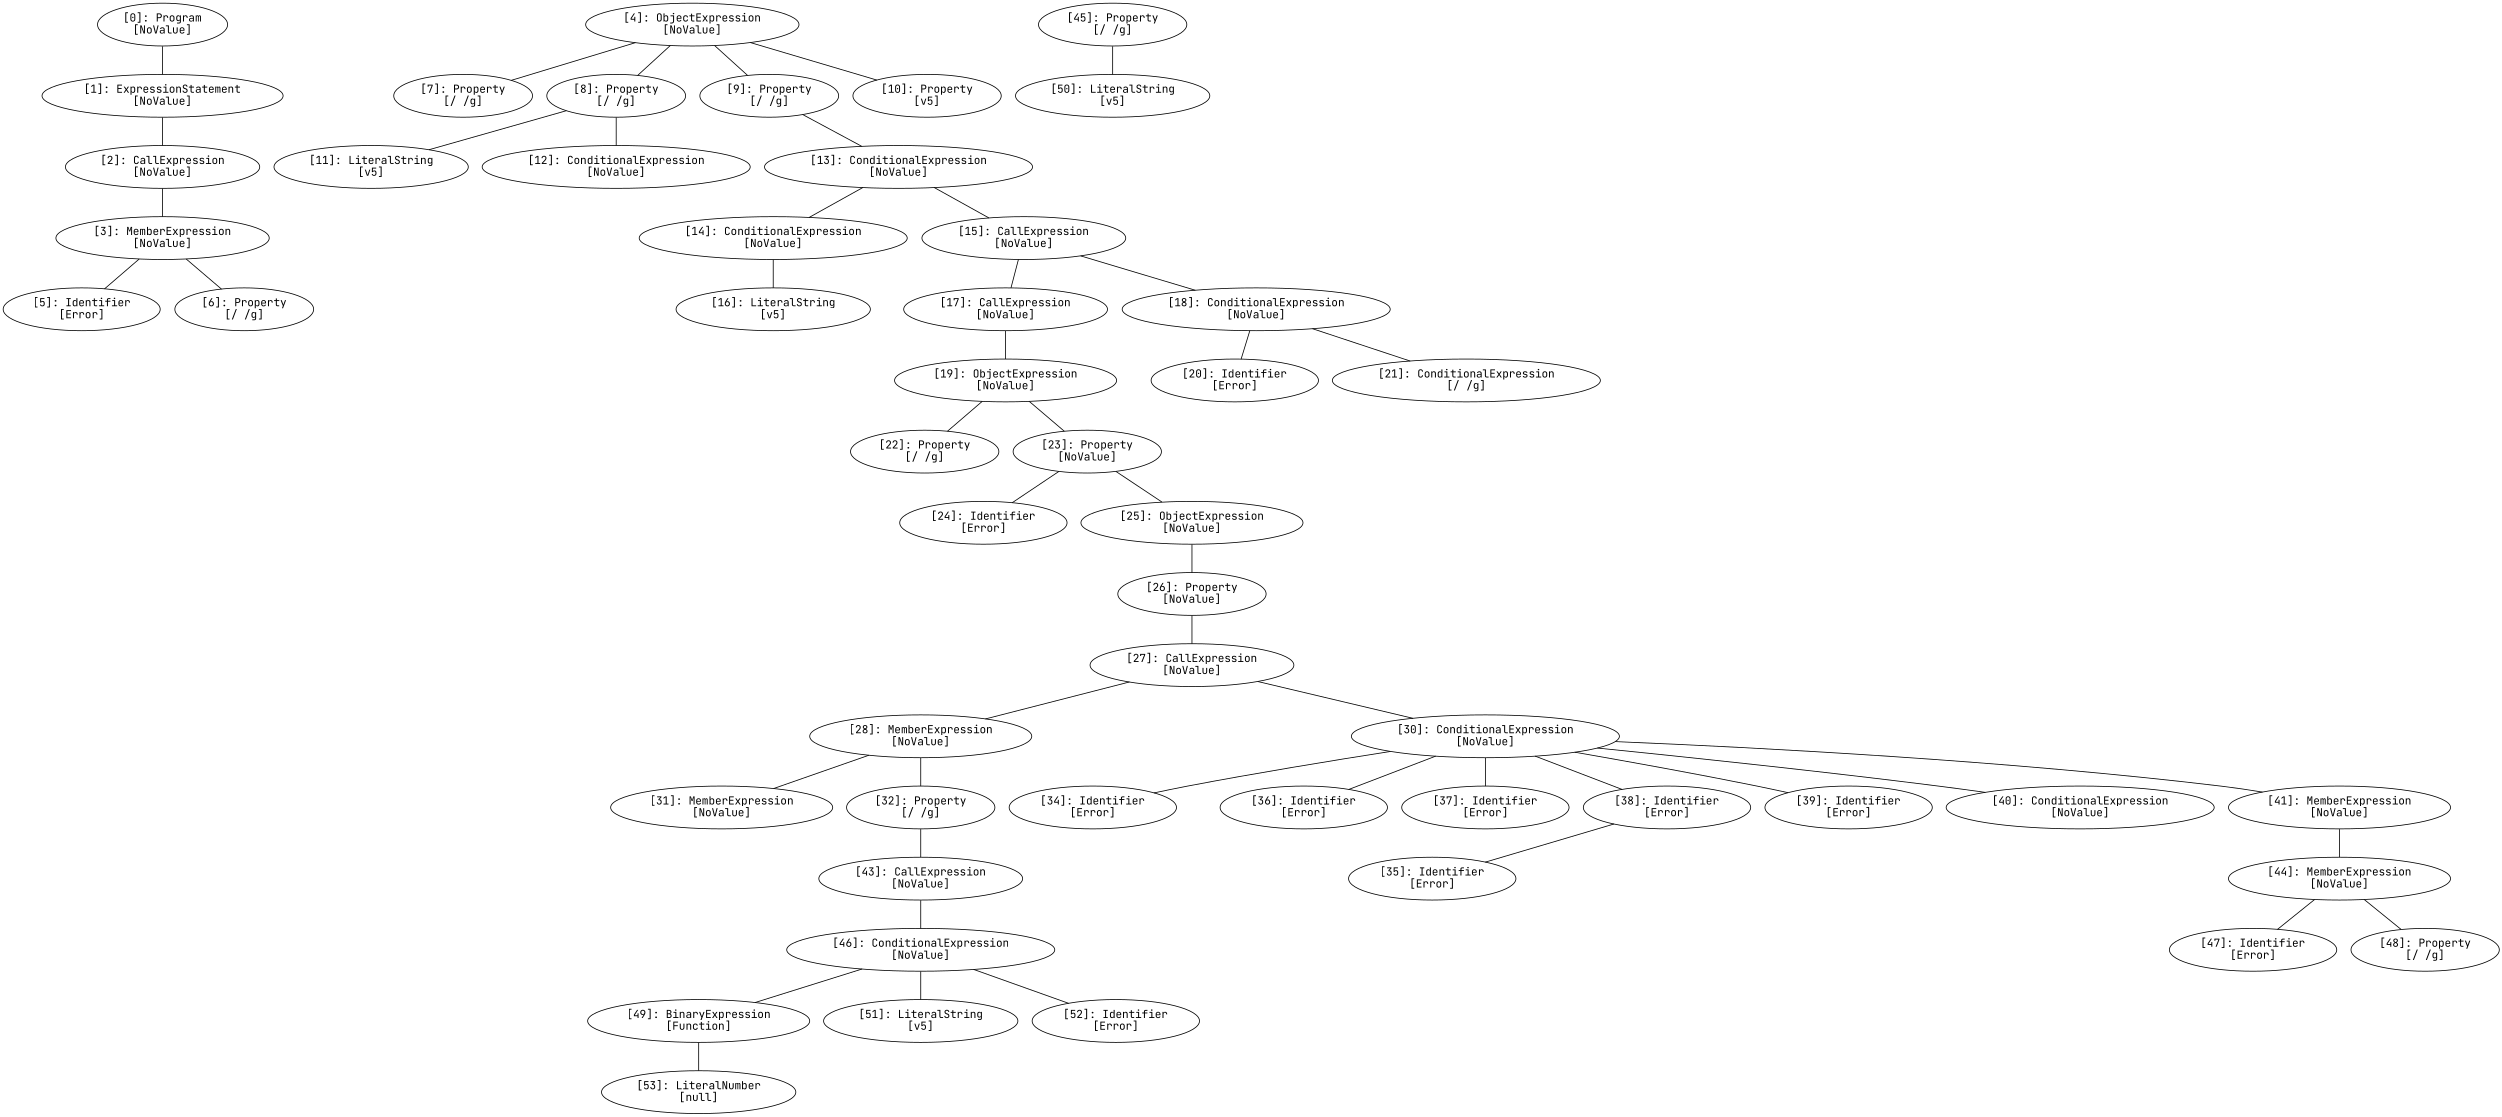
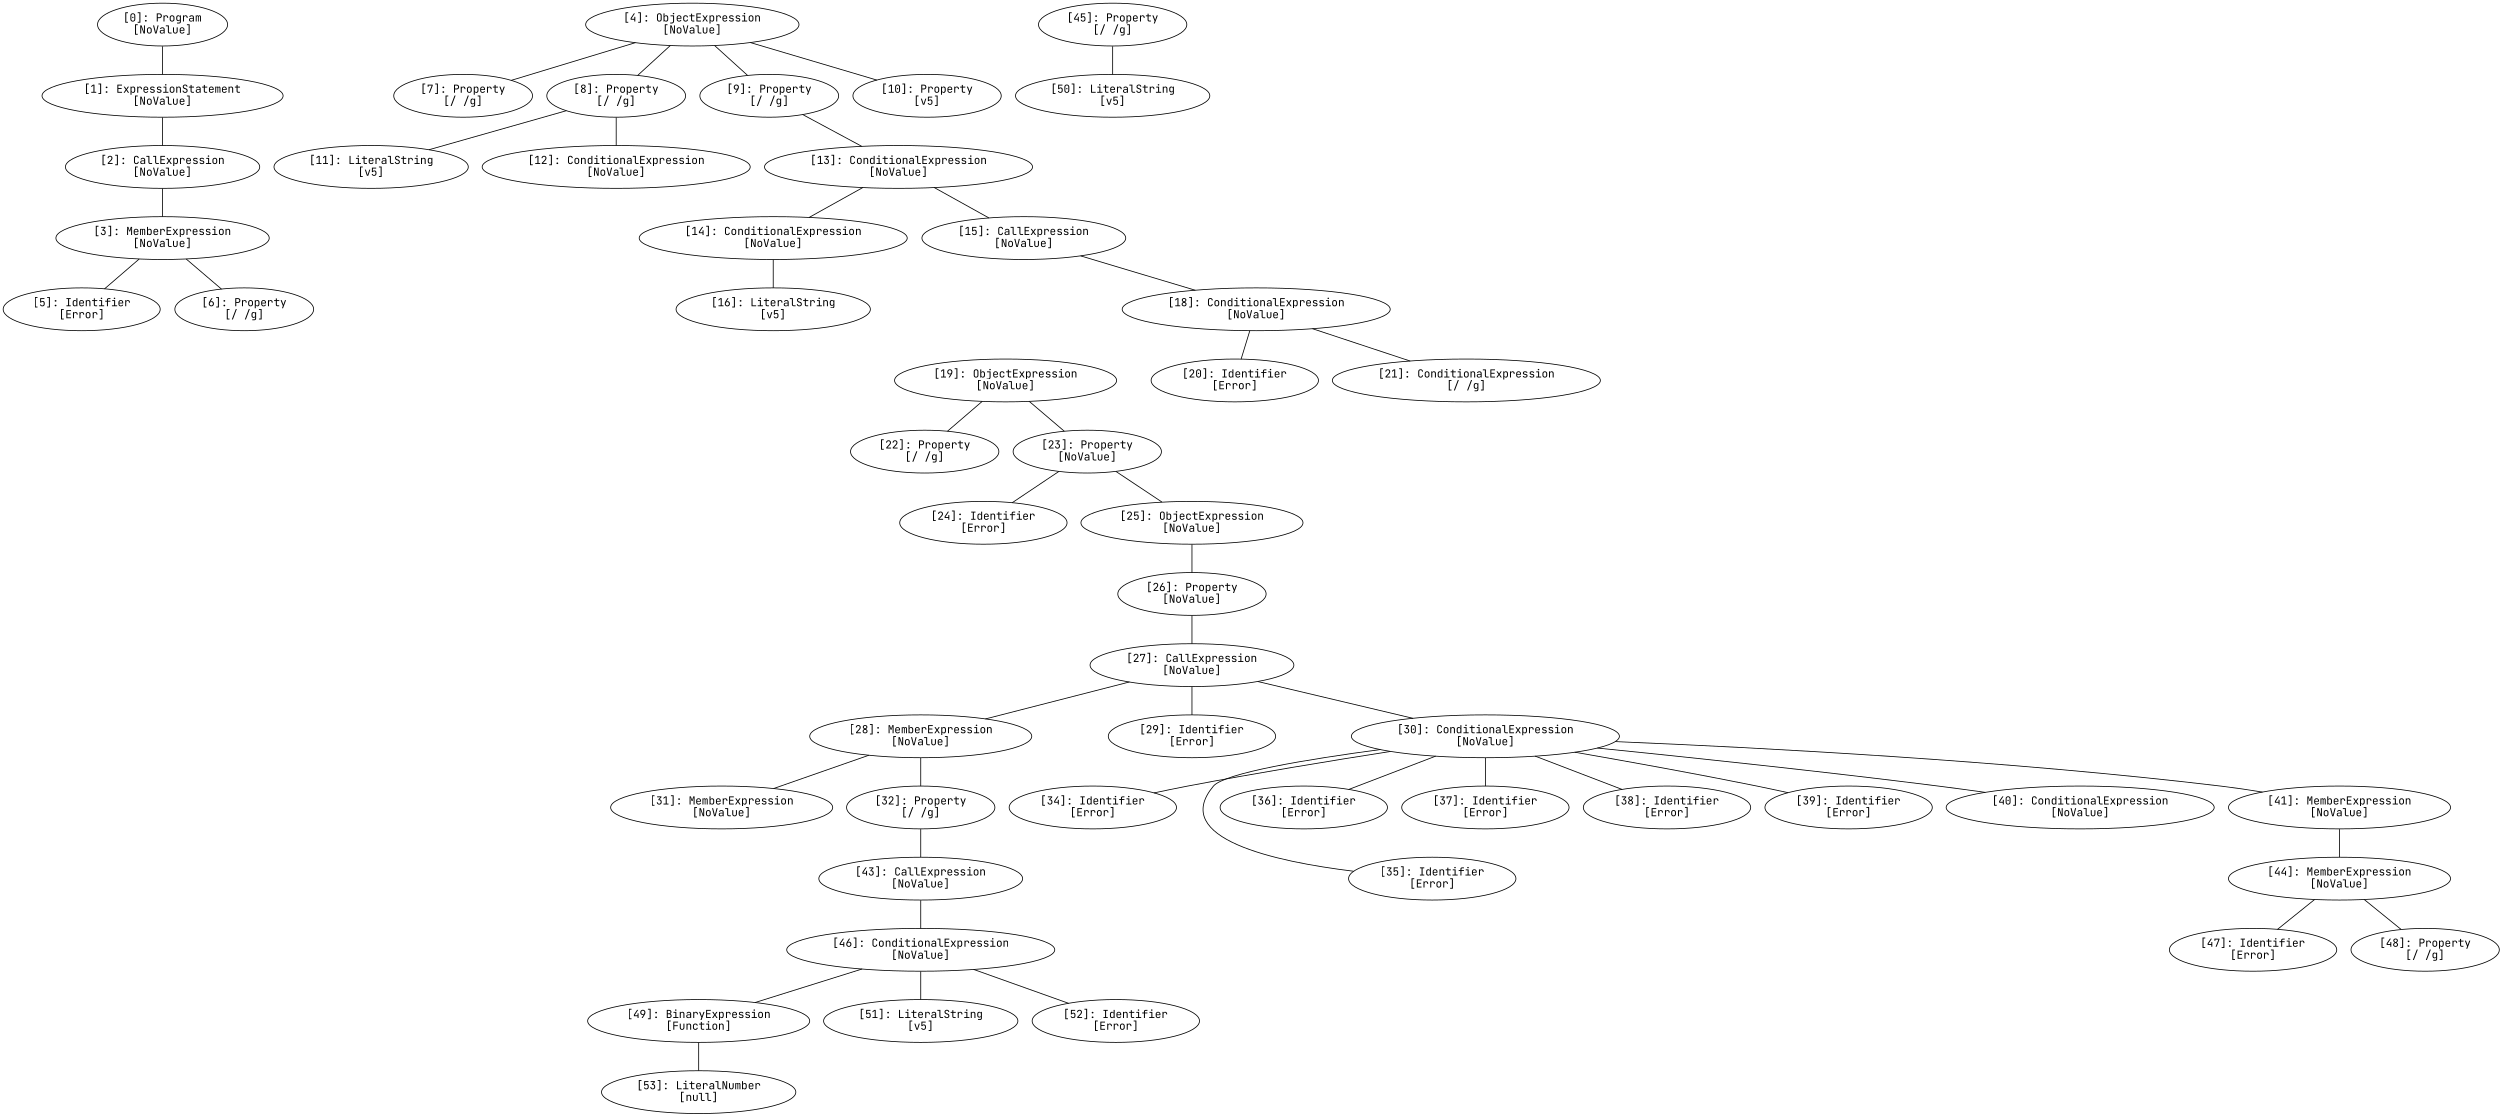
node "[17]: CallExpression [NoValue]": removed
node "[29]: Identifier [Error]": added
edge "[38]: Identifier [Error]" -- "[35]: Identifier [Error]": now "[30]: ConditionalExpression [NoValue]" -- "[35]: Identifier [Error]"
